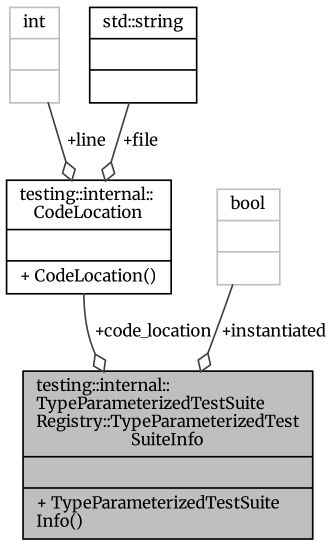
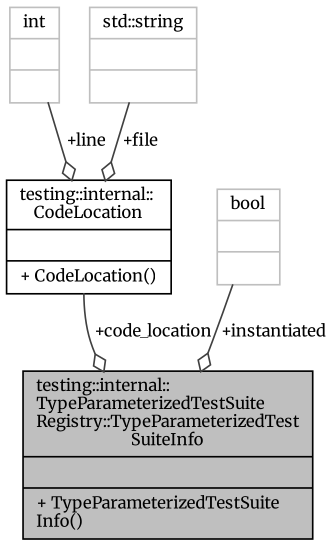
node "std::string": color black -> grey75
